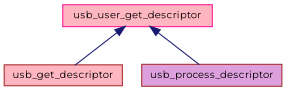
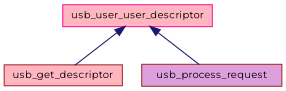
node "usb_user_get_descriptor": label "usb_user_get_descriptor" -> "usb_user_user_descriptor"
node "usb_process_descriptor": label "usb_process_descriptor" -> "usb_process_request"
